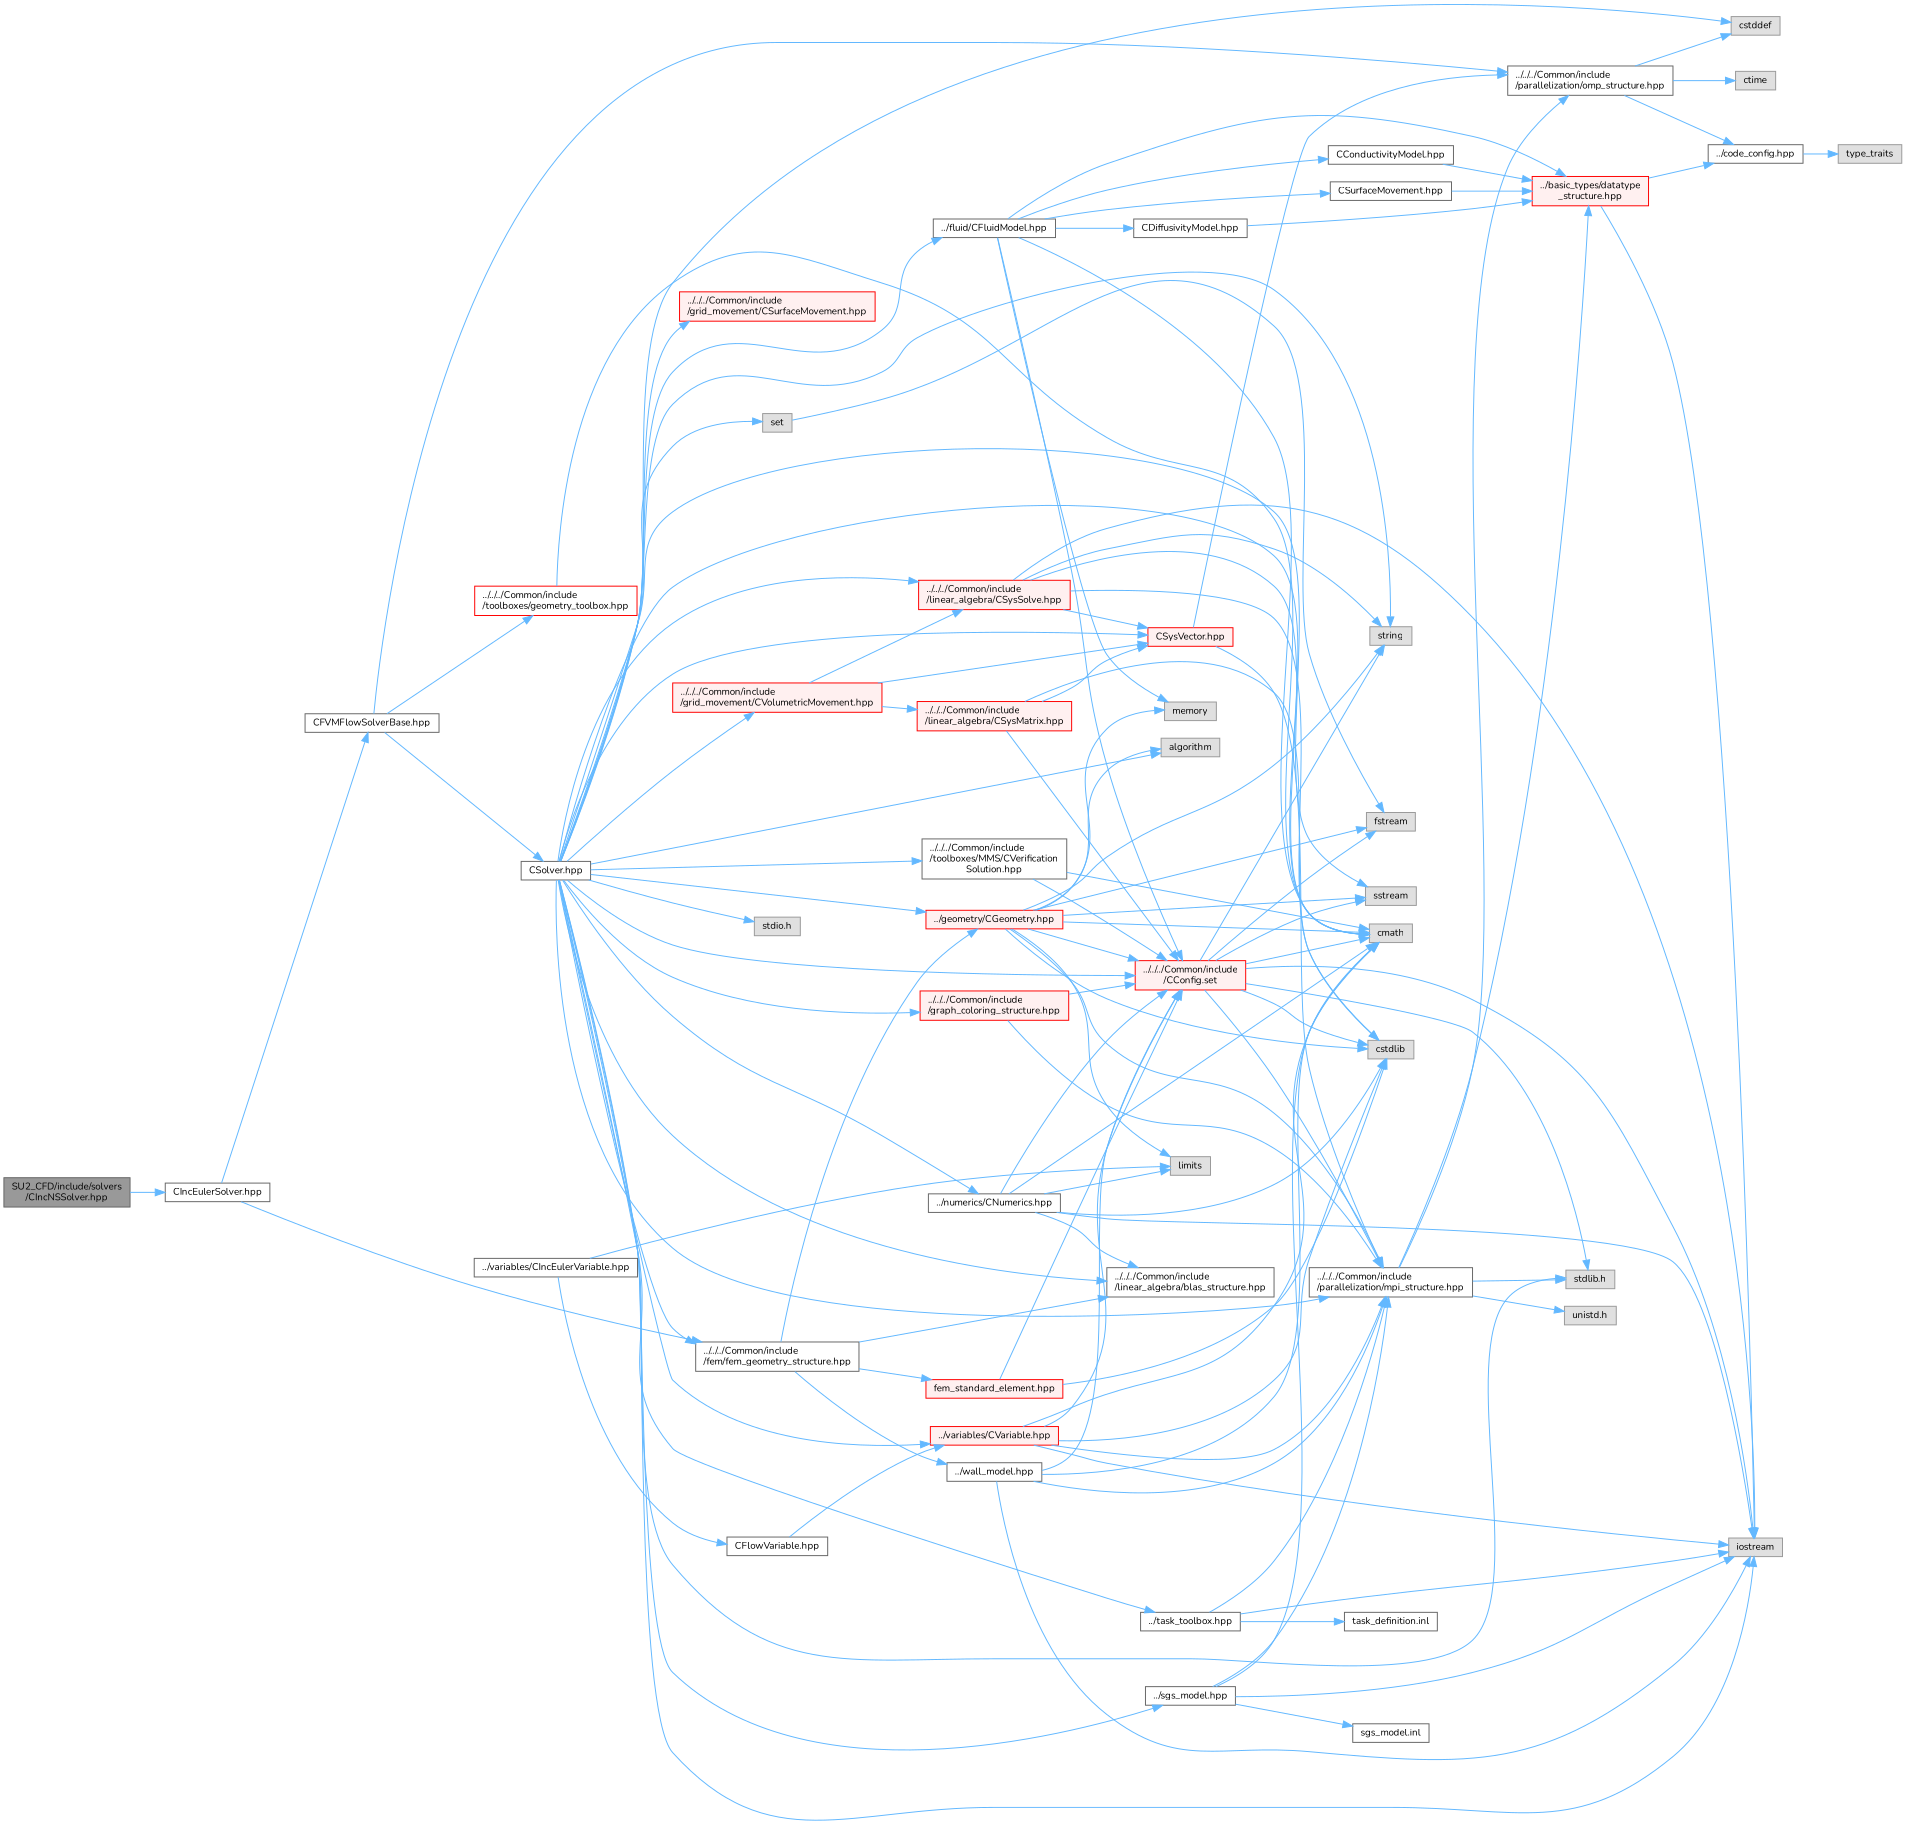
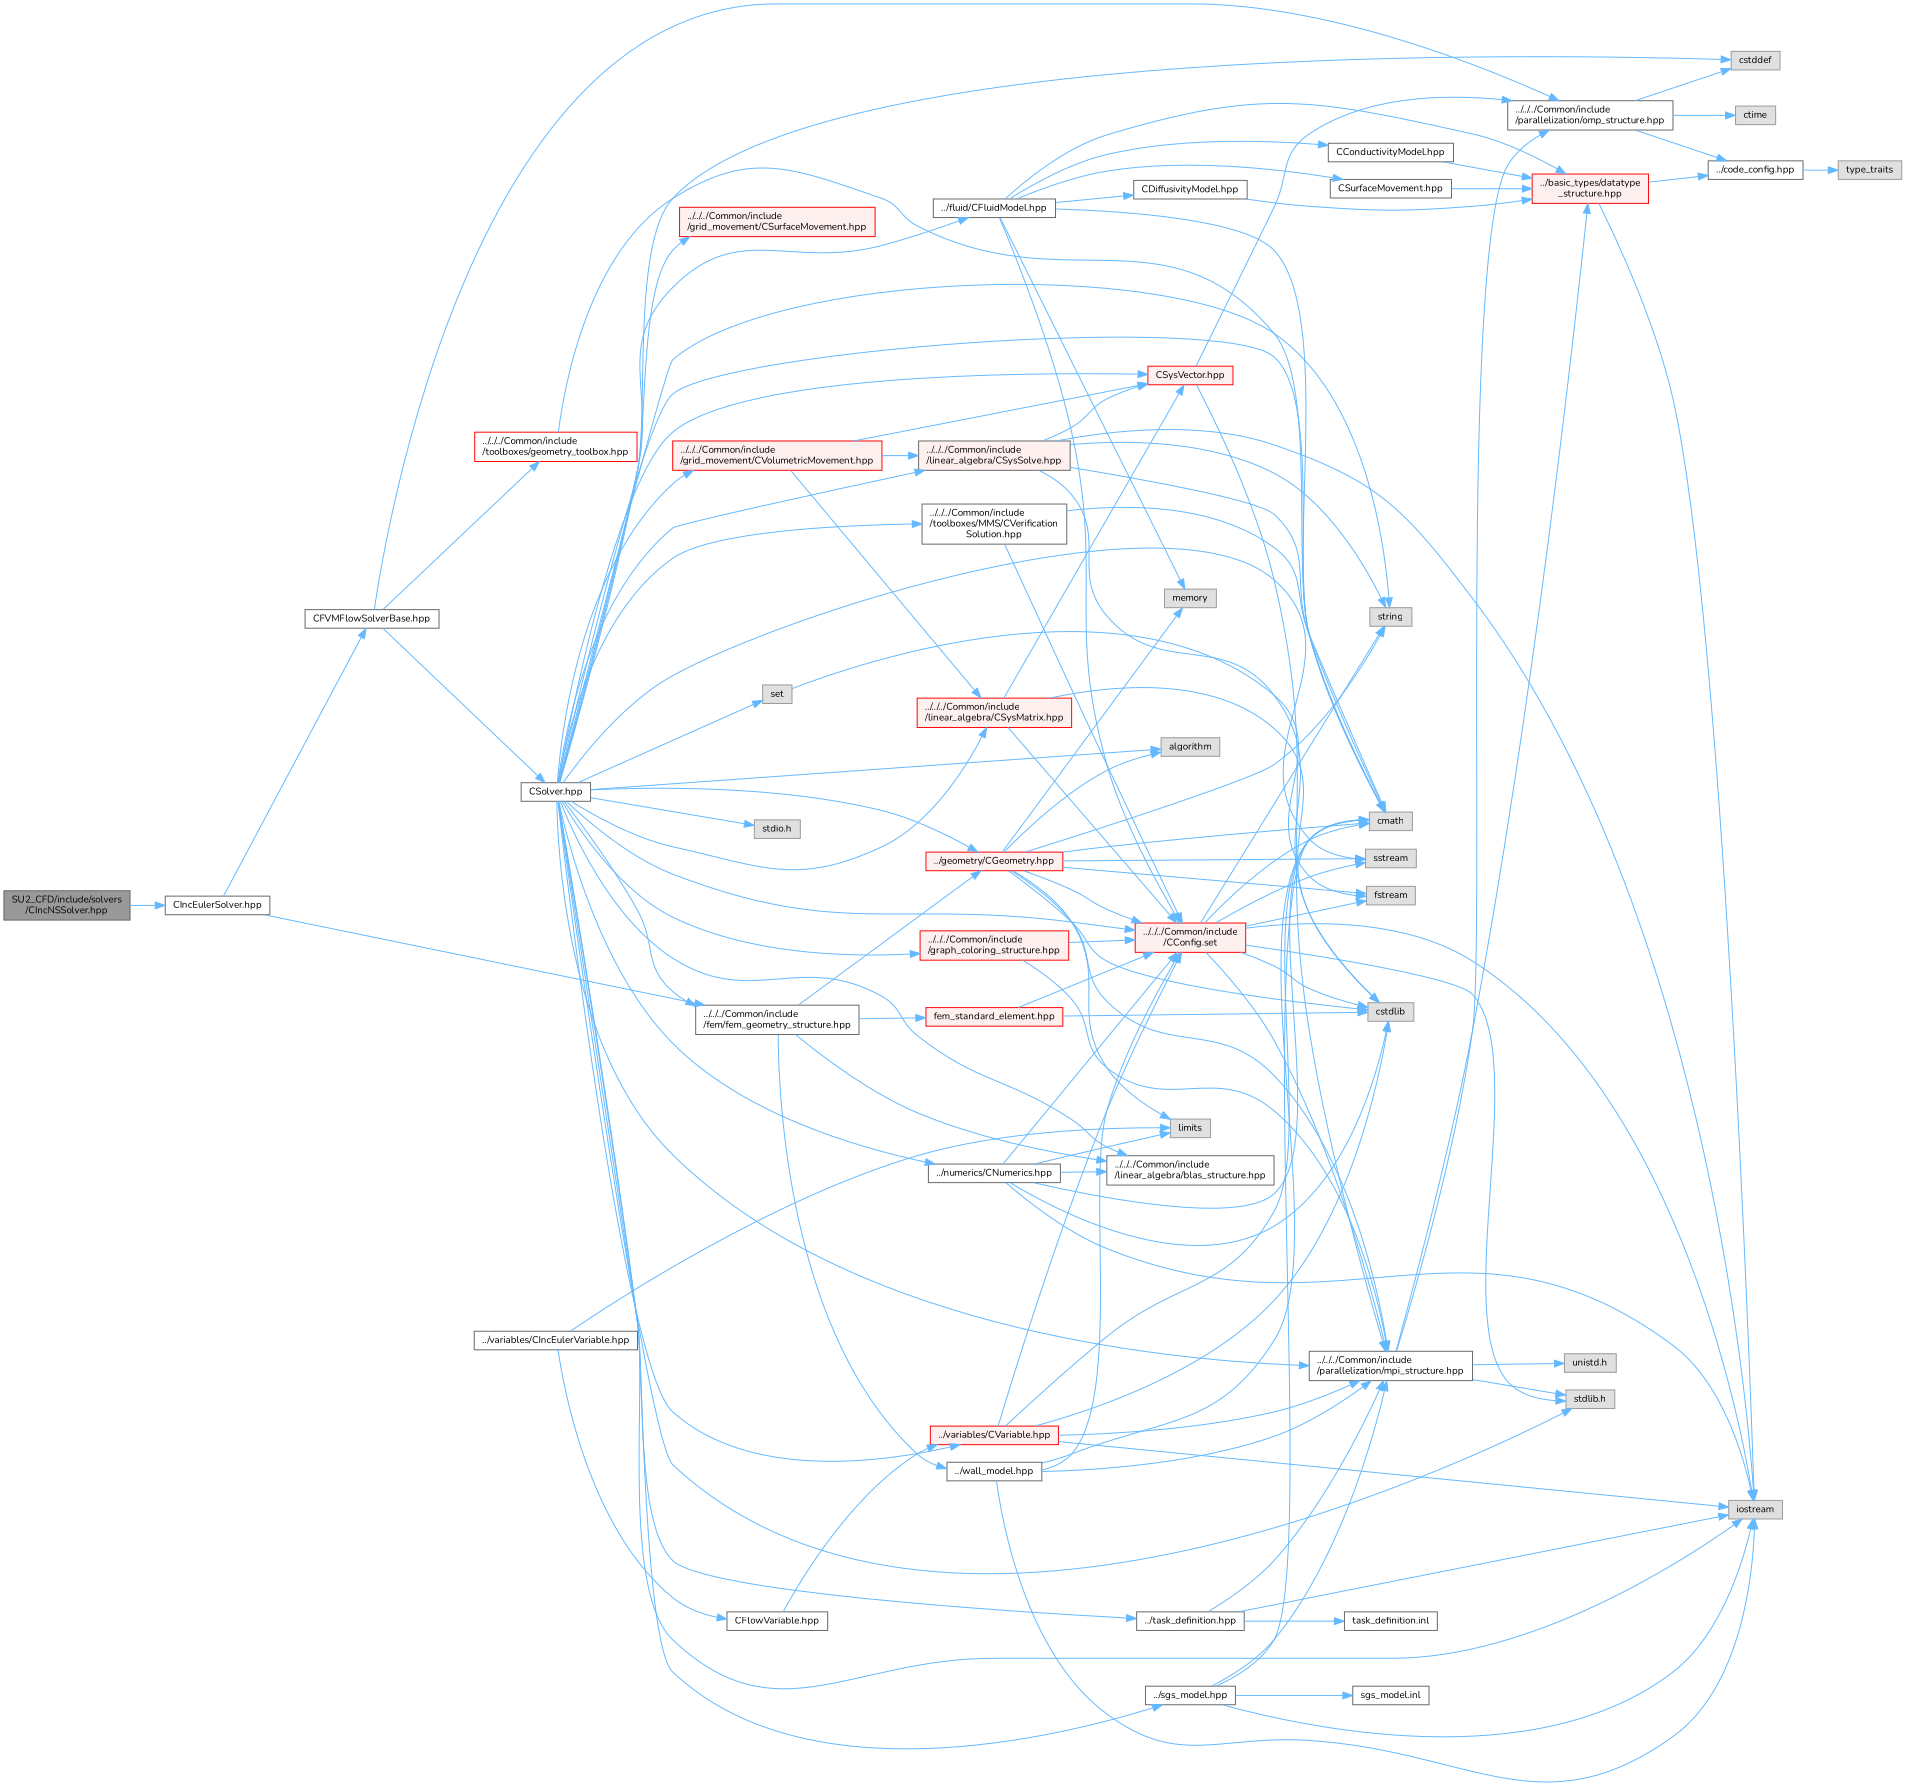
node "../../../Common/include /linear_algebra/CSysSolve.hpp": color red -> grey40
edge "CSolver.hpp" -> "../../../Common/include /linear_algebra/CSysMatrix.hpp": added
node "../task_toolbox.hpp": label "../task_toolbox.hpp" -> "../task_definition.hpp"
